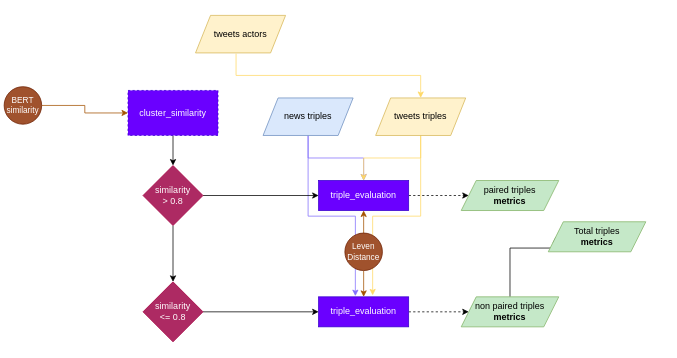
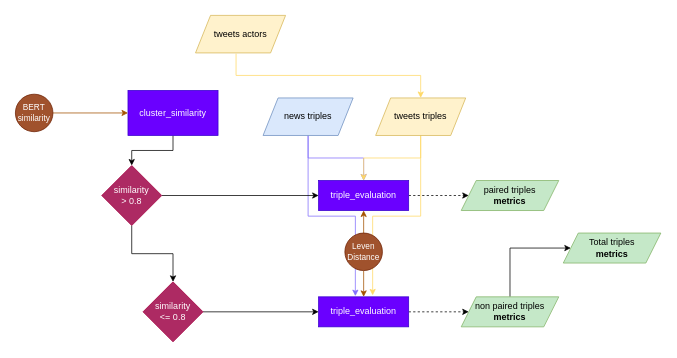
node "BERT similarity": moved (23, 105) -> (34, 113)
node "cluster_similarity": style dashed -> solid
node "similarity > 0.8": moved (173, 195) -> (132, 195)
node "Total triples metrics": moved (597, 237) -> (612, 248)
